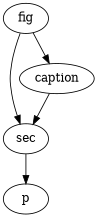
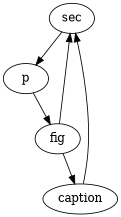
edge "p" -> "fig": added
